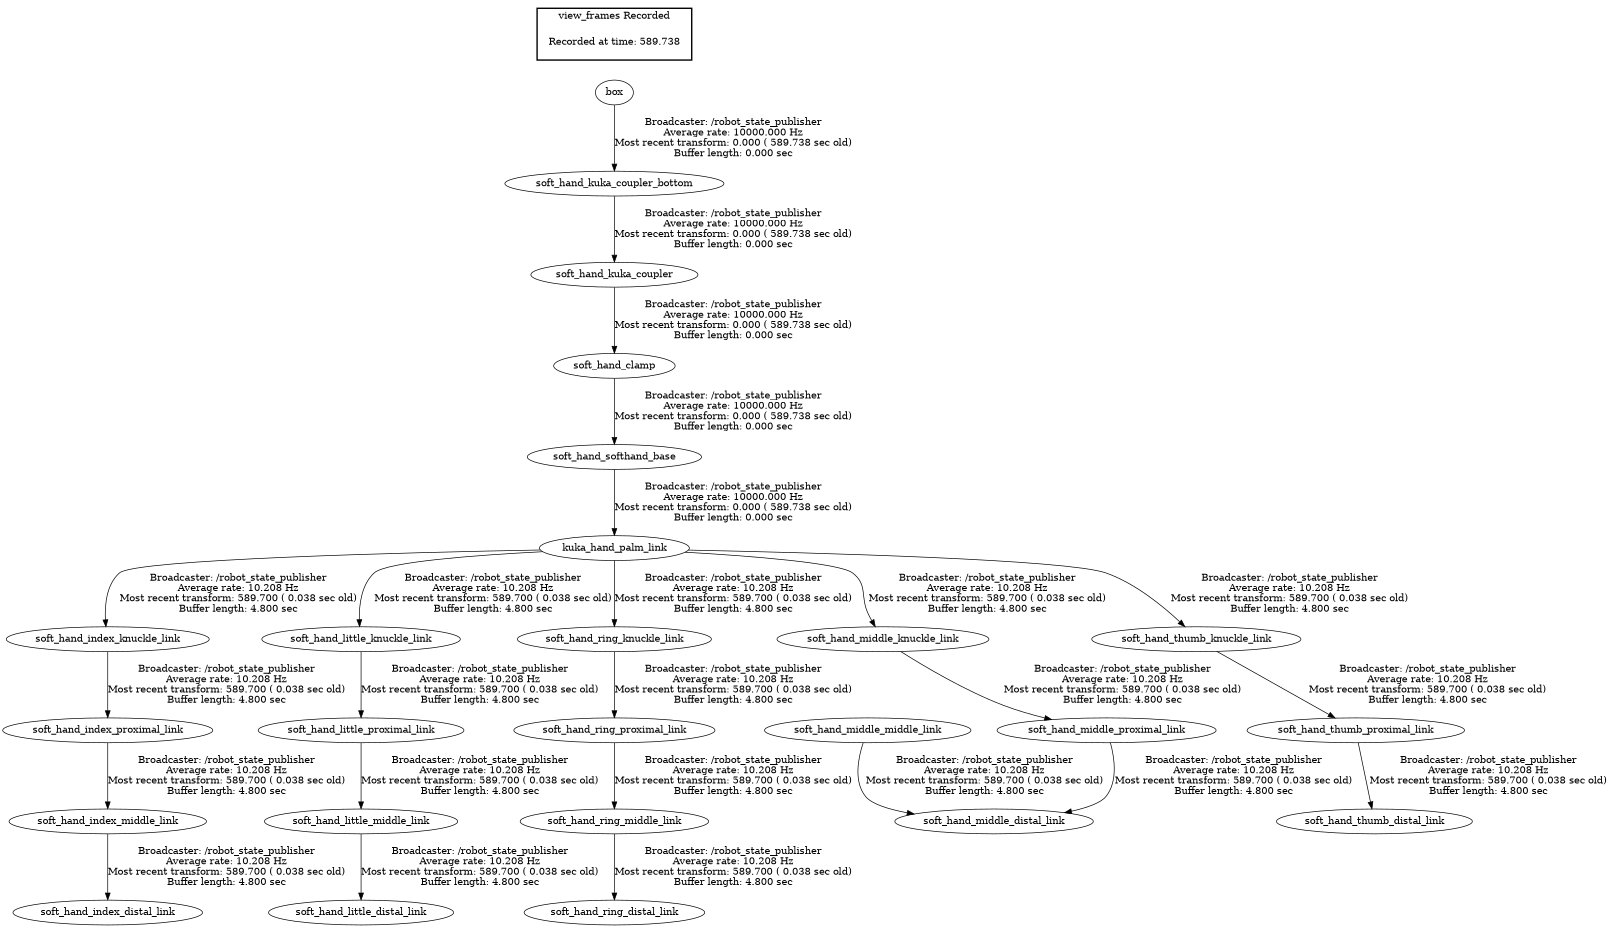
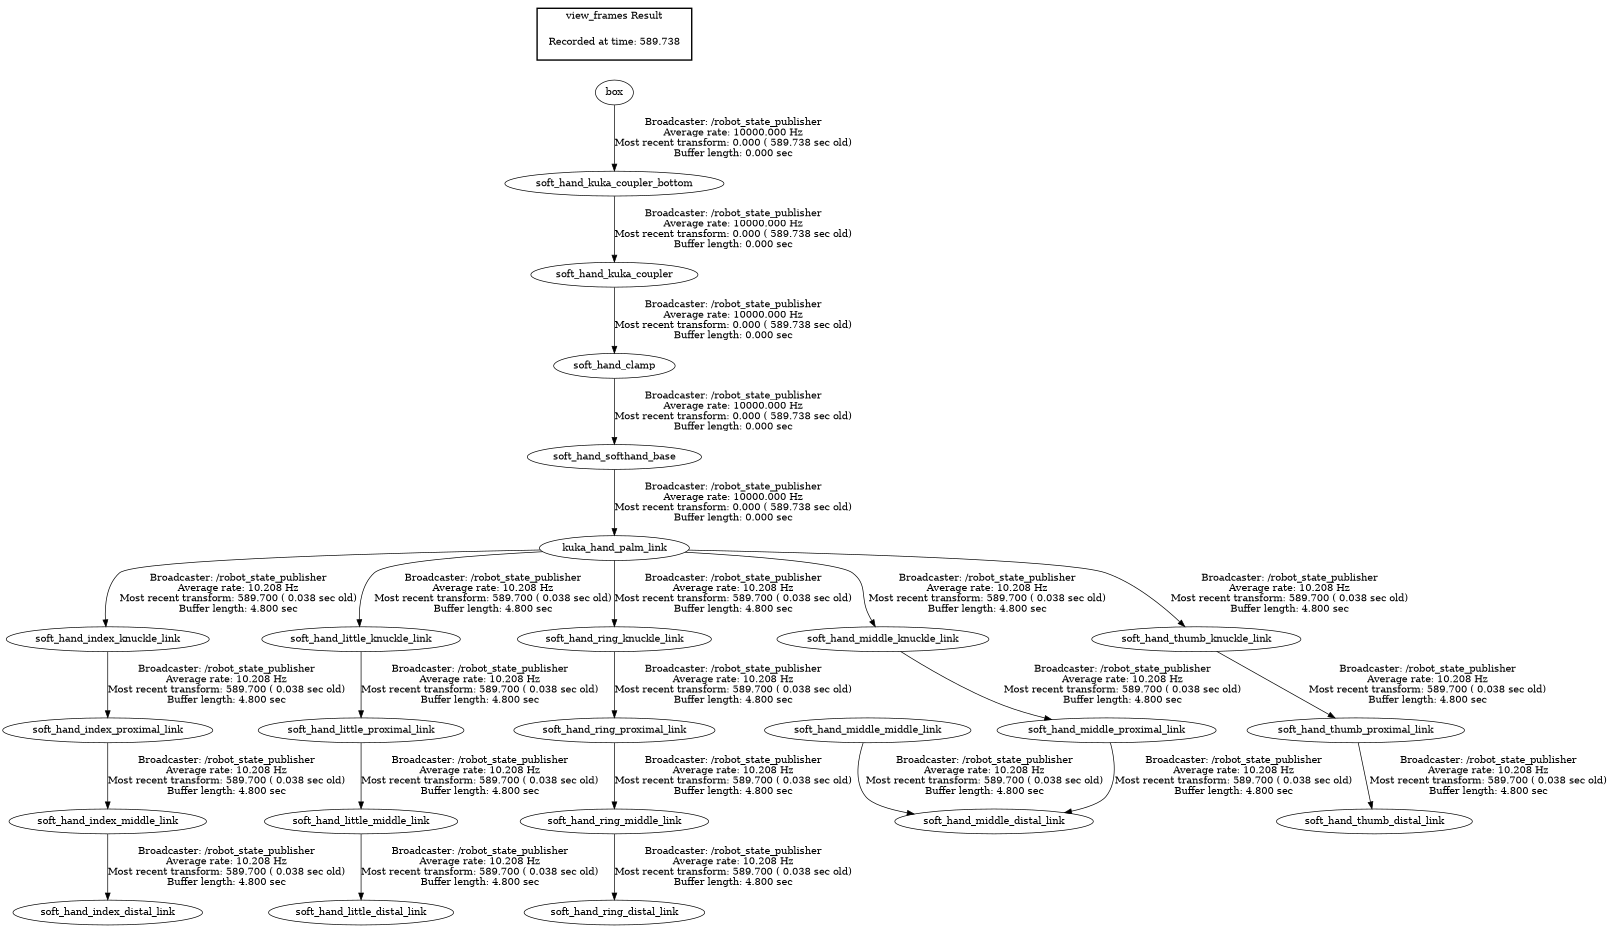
cluster "view_frames Recorded": label "view_frames Recorded" -> "view_frames Result"
